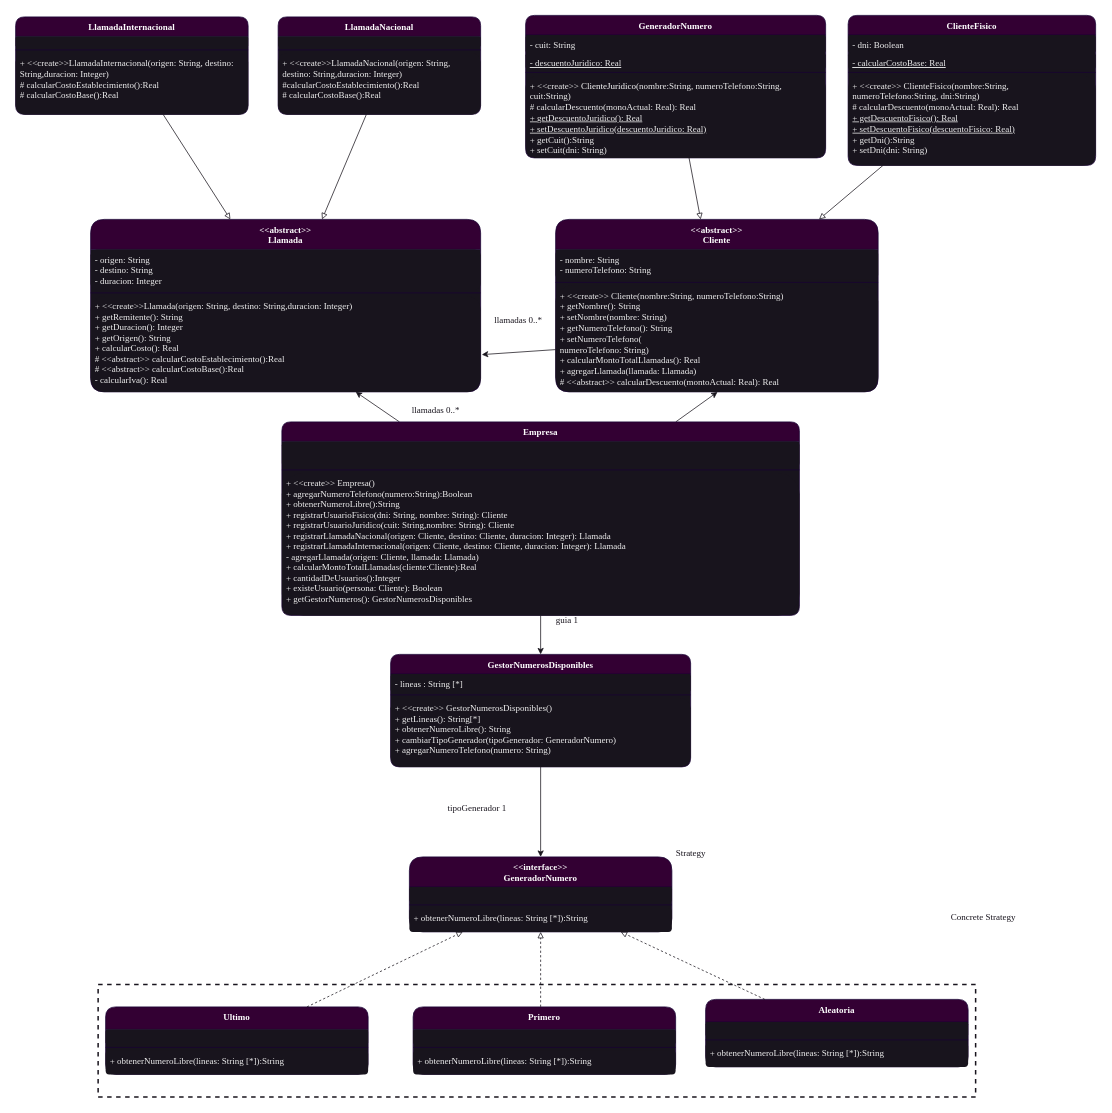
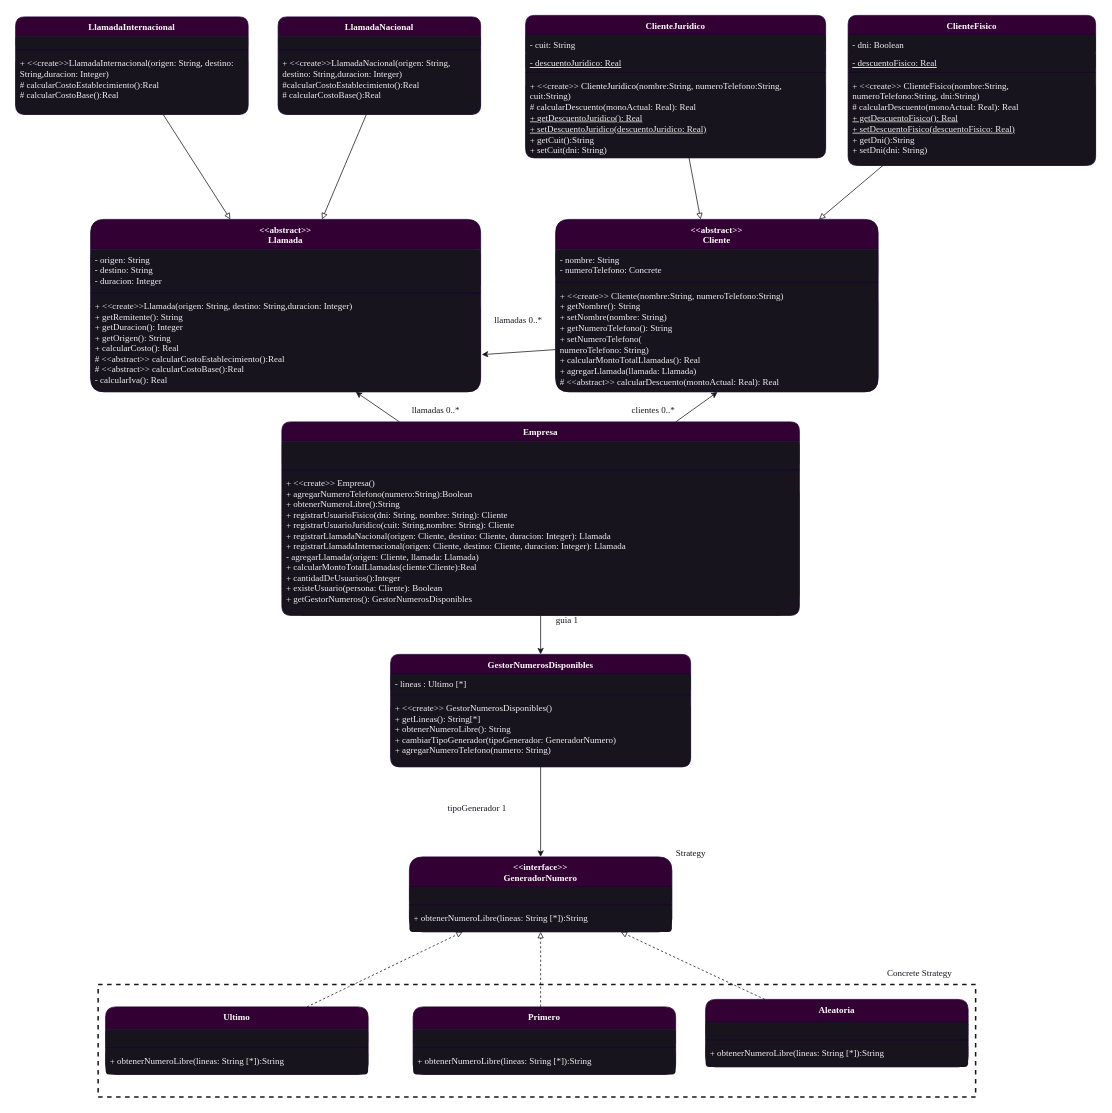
node "GeneradorNumero": label "GeneradorNumero" -> "ClienteJuridico"
node "- calcularCostoBase: Real": label "- calcularCostoBase: Real" -> "- descuentoFisico: Real"
node "- nombre: String - numeroTelefono: String": label "- nombre: String - numeroTelefono: String" -> "- nombre: String - numeroTelefono: Concrete"
node "clientes 0..*": added
node "- lineas : String [*]": label "- lineas : String [*]" -> "- lineas : Ultimo [*]"
node "Concrete Strategy": moved (983, 917) -> (919, 973)
